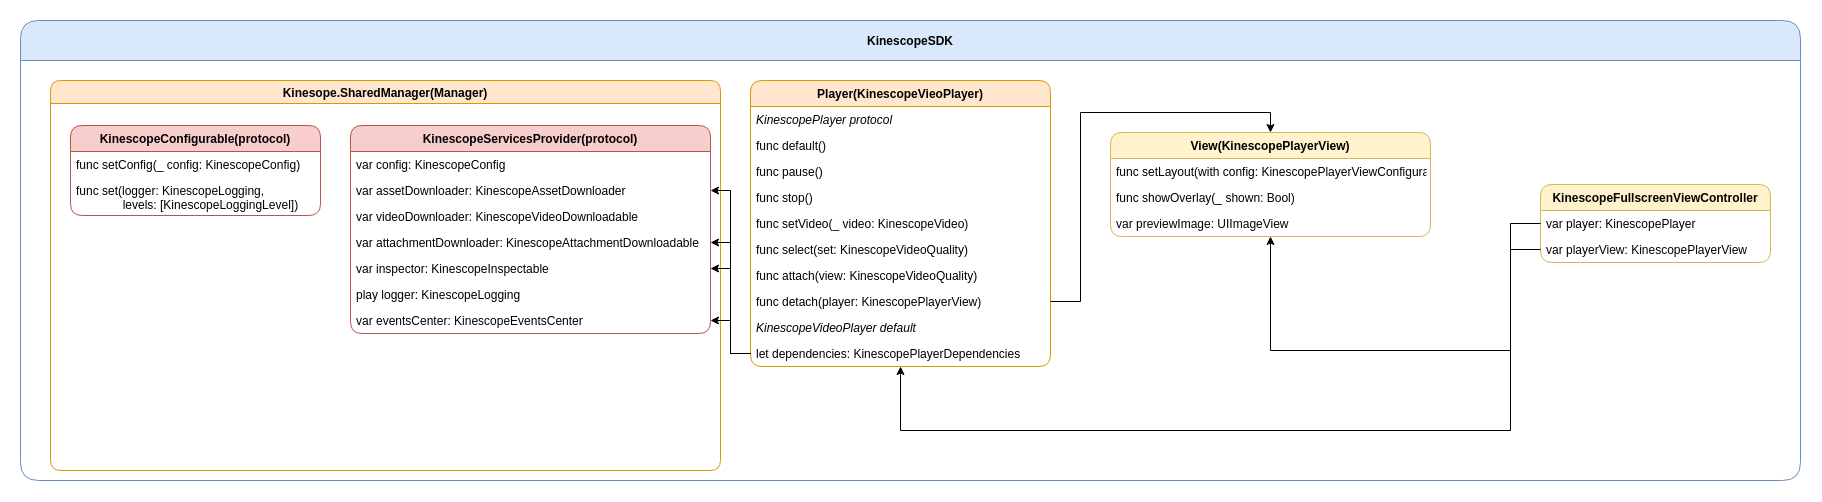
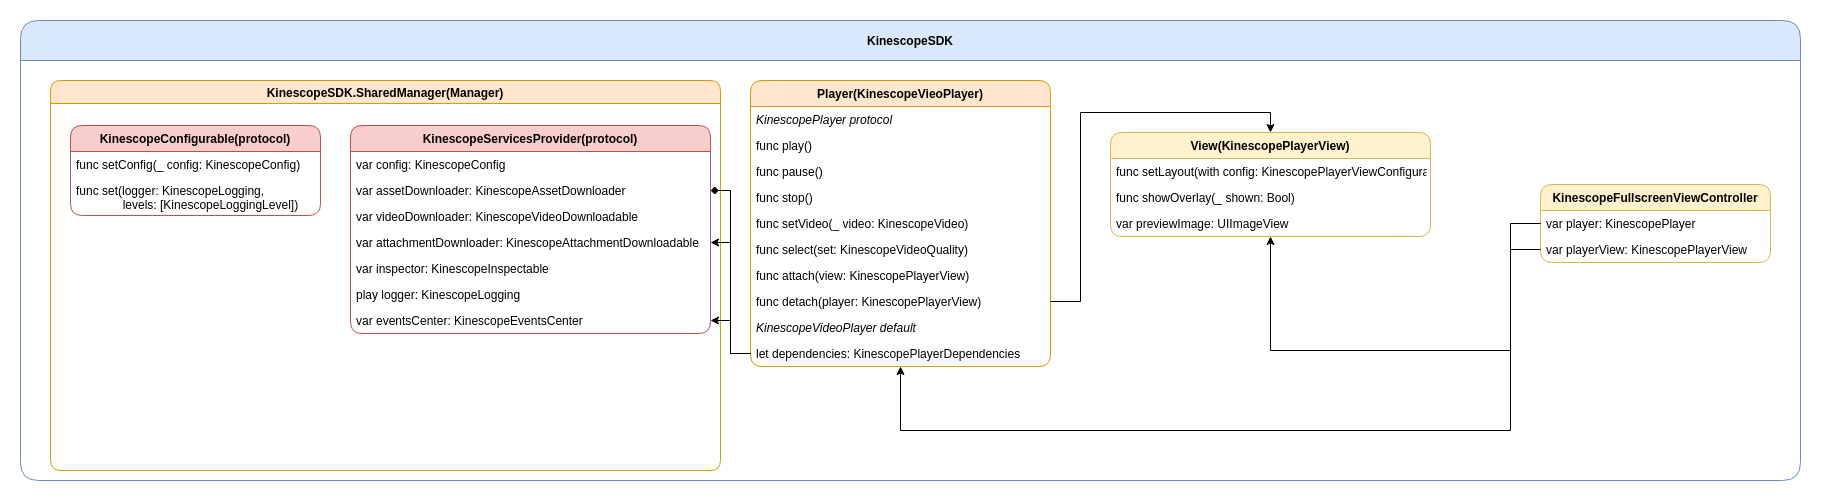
node "Kinesope.SharedManager(Manager)": label "Kinesope.SharedManager(Manager)" -> "KinescopeSDK.SharedManager(Manager)"
node "func default()": label "func default()" -> "func play()"
edge "let dependencies: KinescopePlayerDependencies" -> "var assetDownloader: KinescopeAssetDownloader": arrowhead classic -> diamond
edge "let dependencies: KinescopePlayerDependencies" -> "var inspector: KinescopeInspectable": removed
node "func attach(view: KinescopeVideoQuality)": label "func attach(view: KinescopeVideoQuality)" -> "func attach(view: KinescopePlayerView)"
